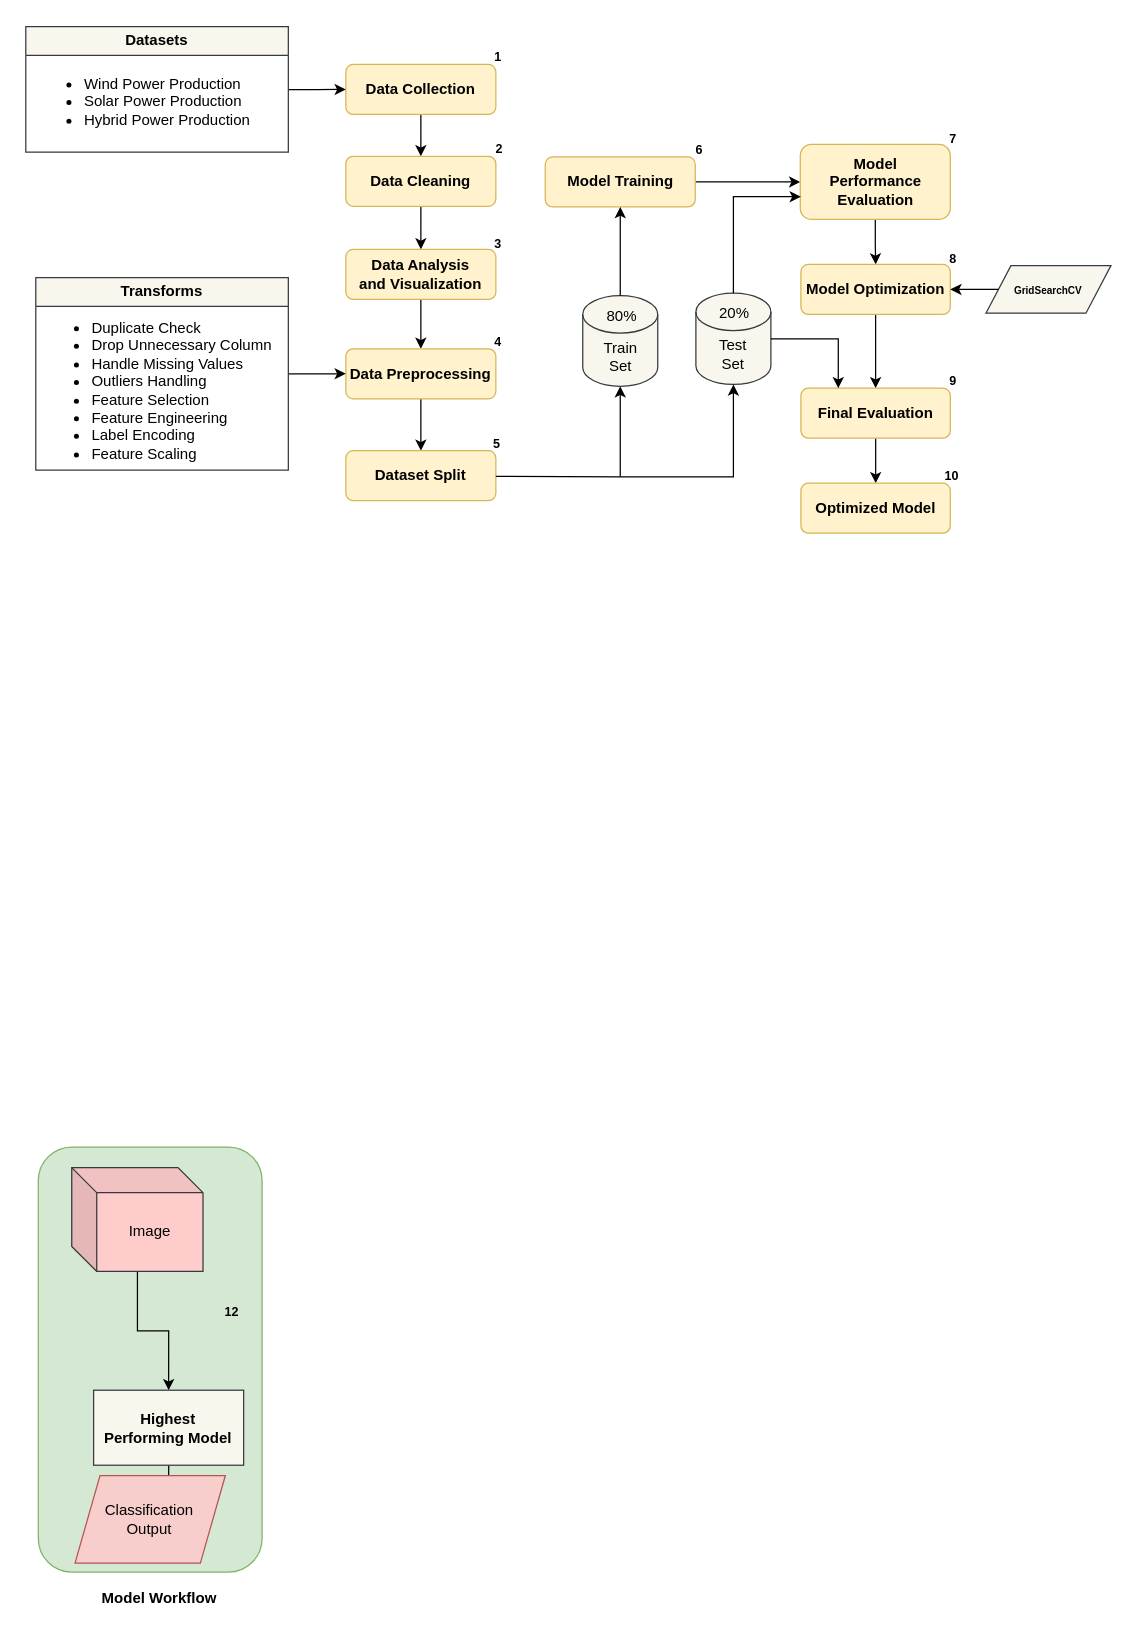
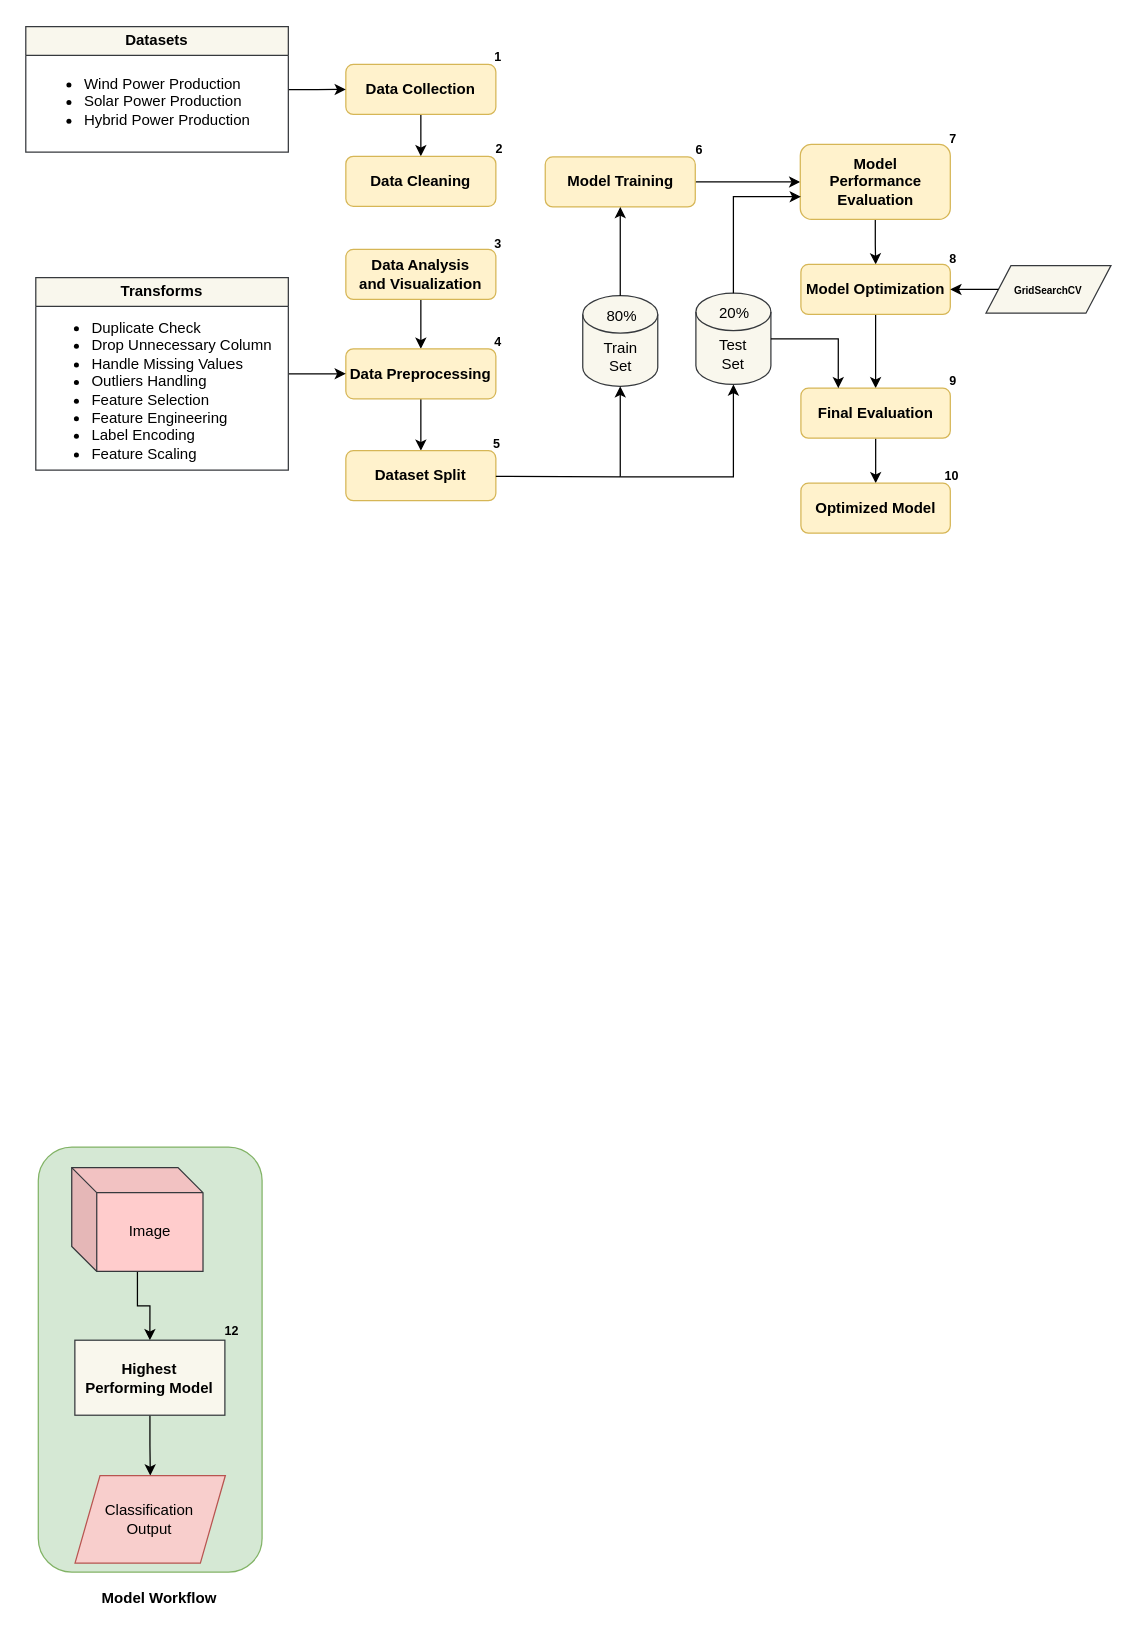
edge "Data Cleaning" -> "Data Analysis and Visualization": removed
node "12": moved (232, 1312) -> (232, 1331)
node "Highest Performing Model": moved (168, 1428) -> (150, 1378)
